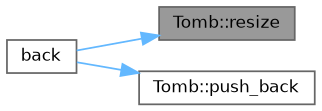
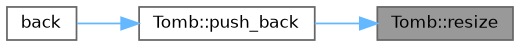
edge "back" -> "Tomb::resize": now "Tomb::push_back" -> "Tomb::resize"
